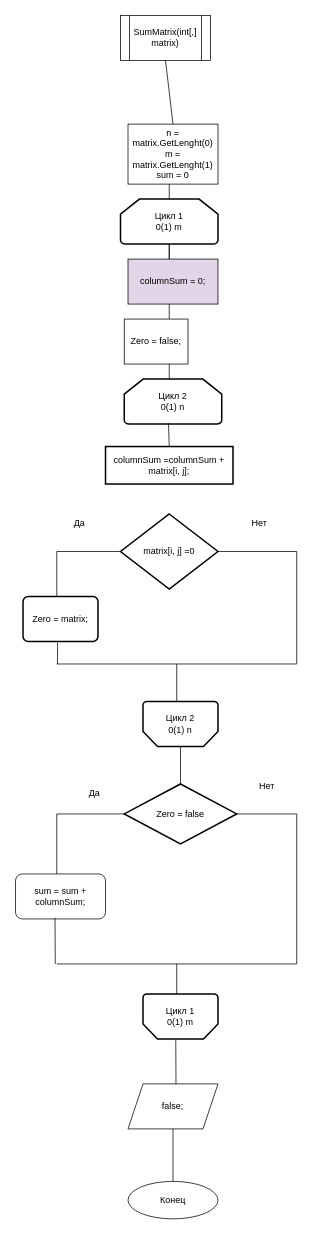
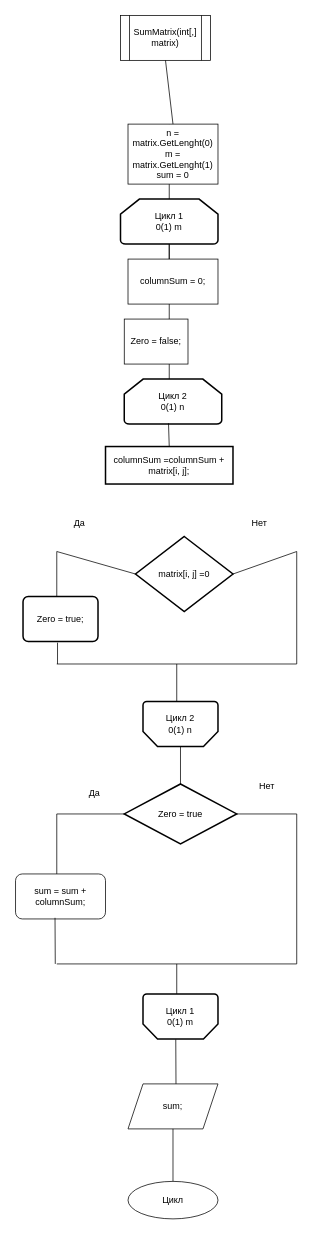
node "columnSum = 0;": fillcolor #e1d5e7 -> #ffffff
node "matrix[i, j] =0": moved (169, 552) -> (184, 574)
node "Zero = matrix;": label "Zero = matrix;" -> "Zero = true;"
node "Zero = false": label "Zero = false" -> "Zero = true"
node "false;": label "false;" -> "sum;"
node "Конец": label "Конец" -> "Цикл"
